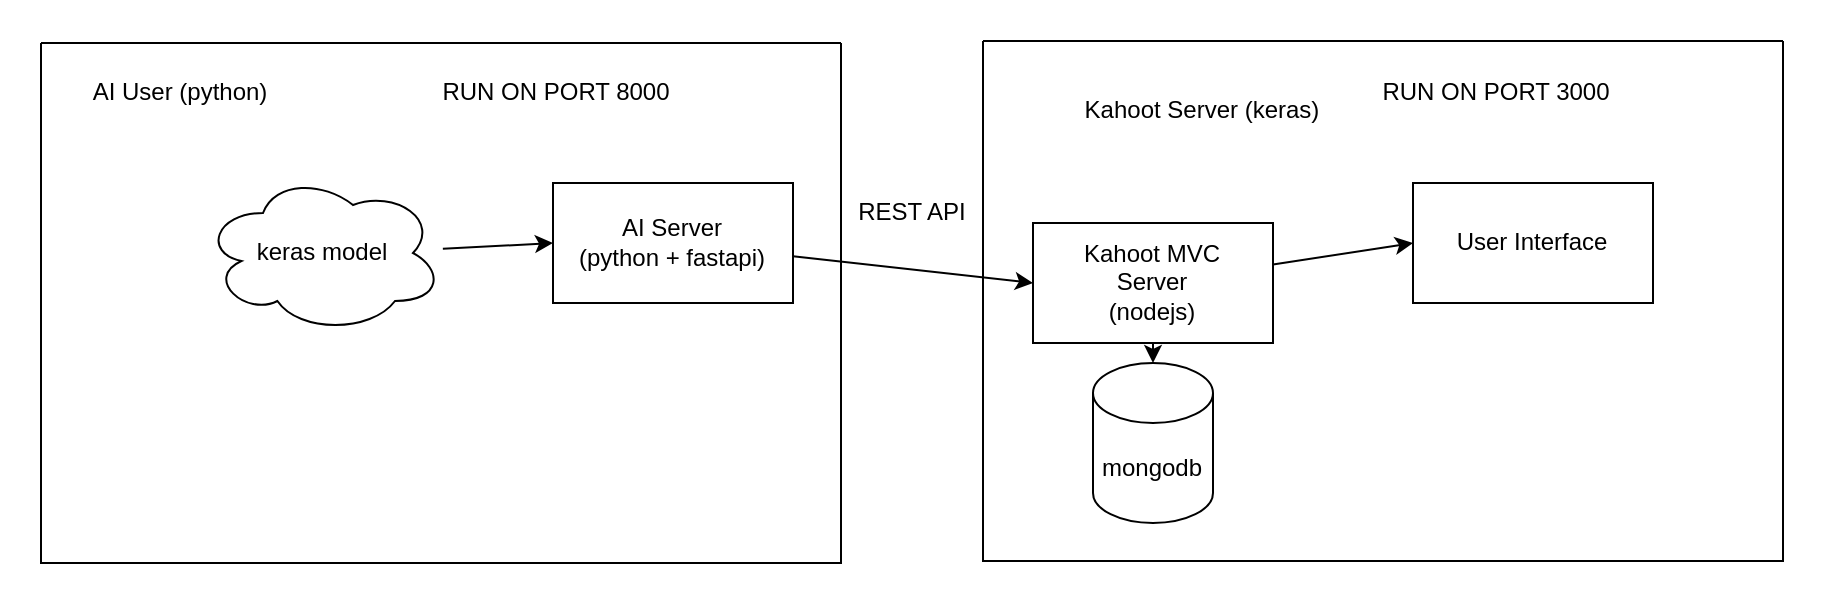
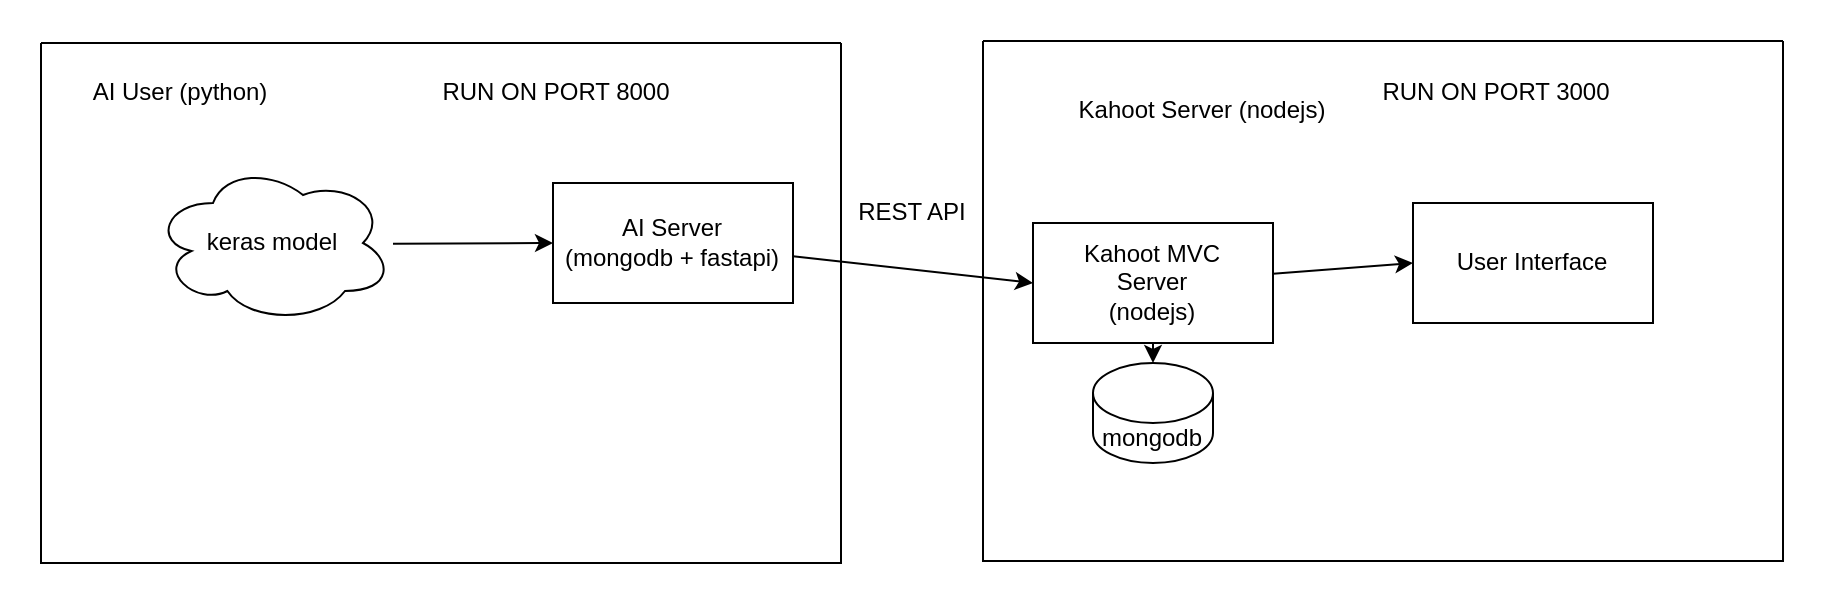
node "Kahoot Server (keras)": label "Kahoot Server (keras)" -> "Kahoot Server (nodejs)"
node "AI Server (python + fastapi)": label "AI Server (python + fastapi)" -> "AI Server (mongodb + fastapi)"
node "User Interface": moved (1533, 243) -> (1533, 263)
node "keras model": moved (323, 253) -> (273, 243)
node "mongodb": size 120x160 -> 120x100
